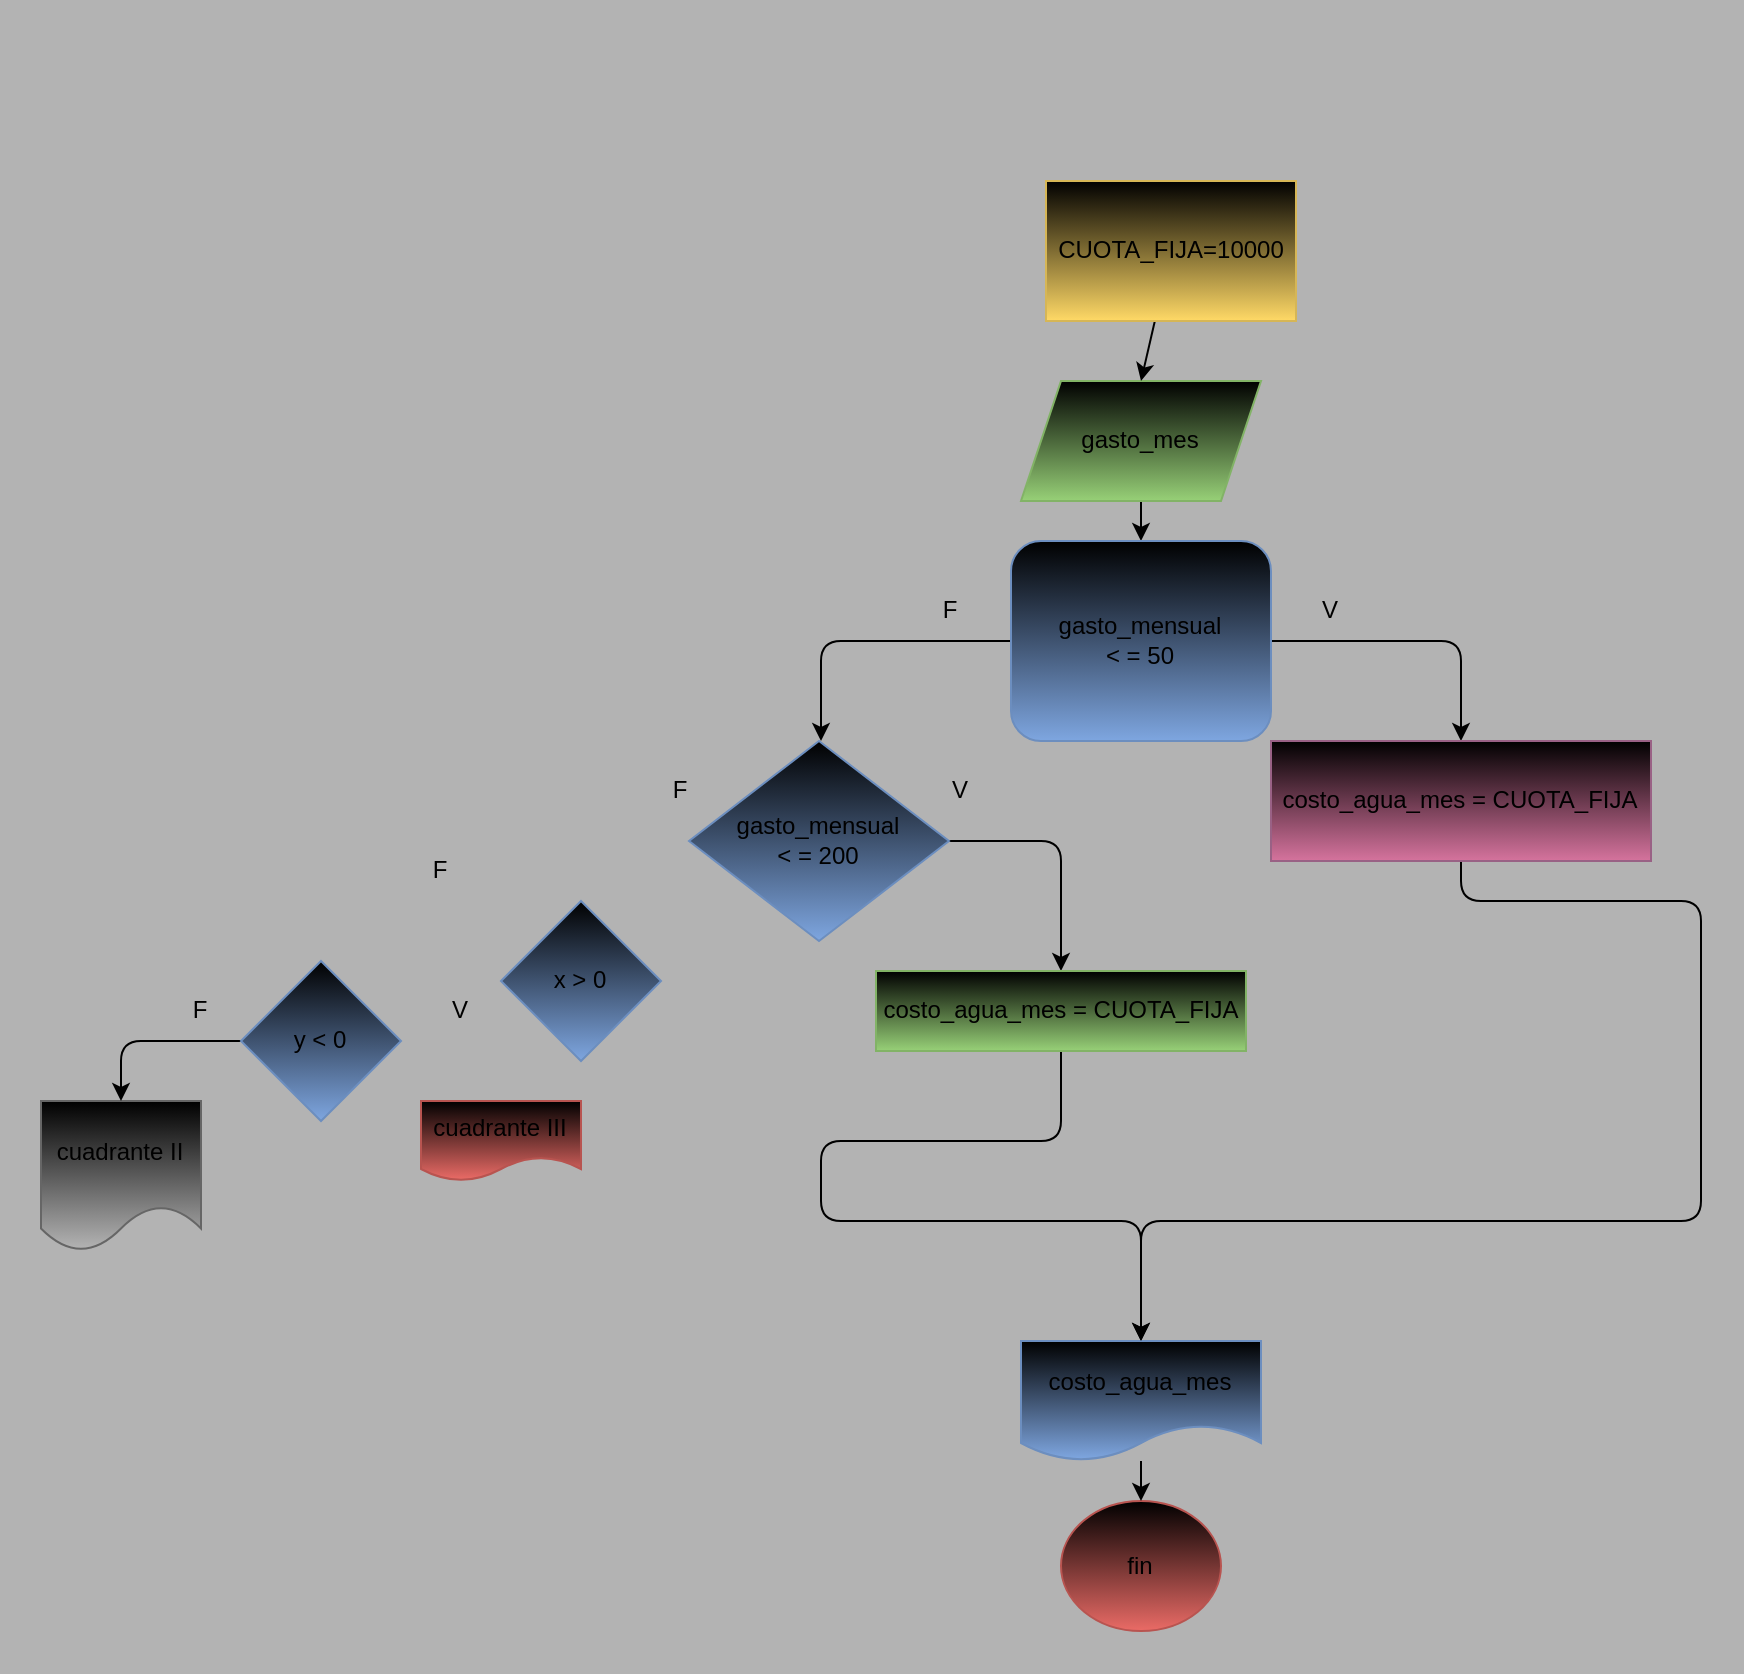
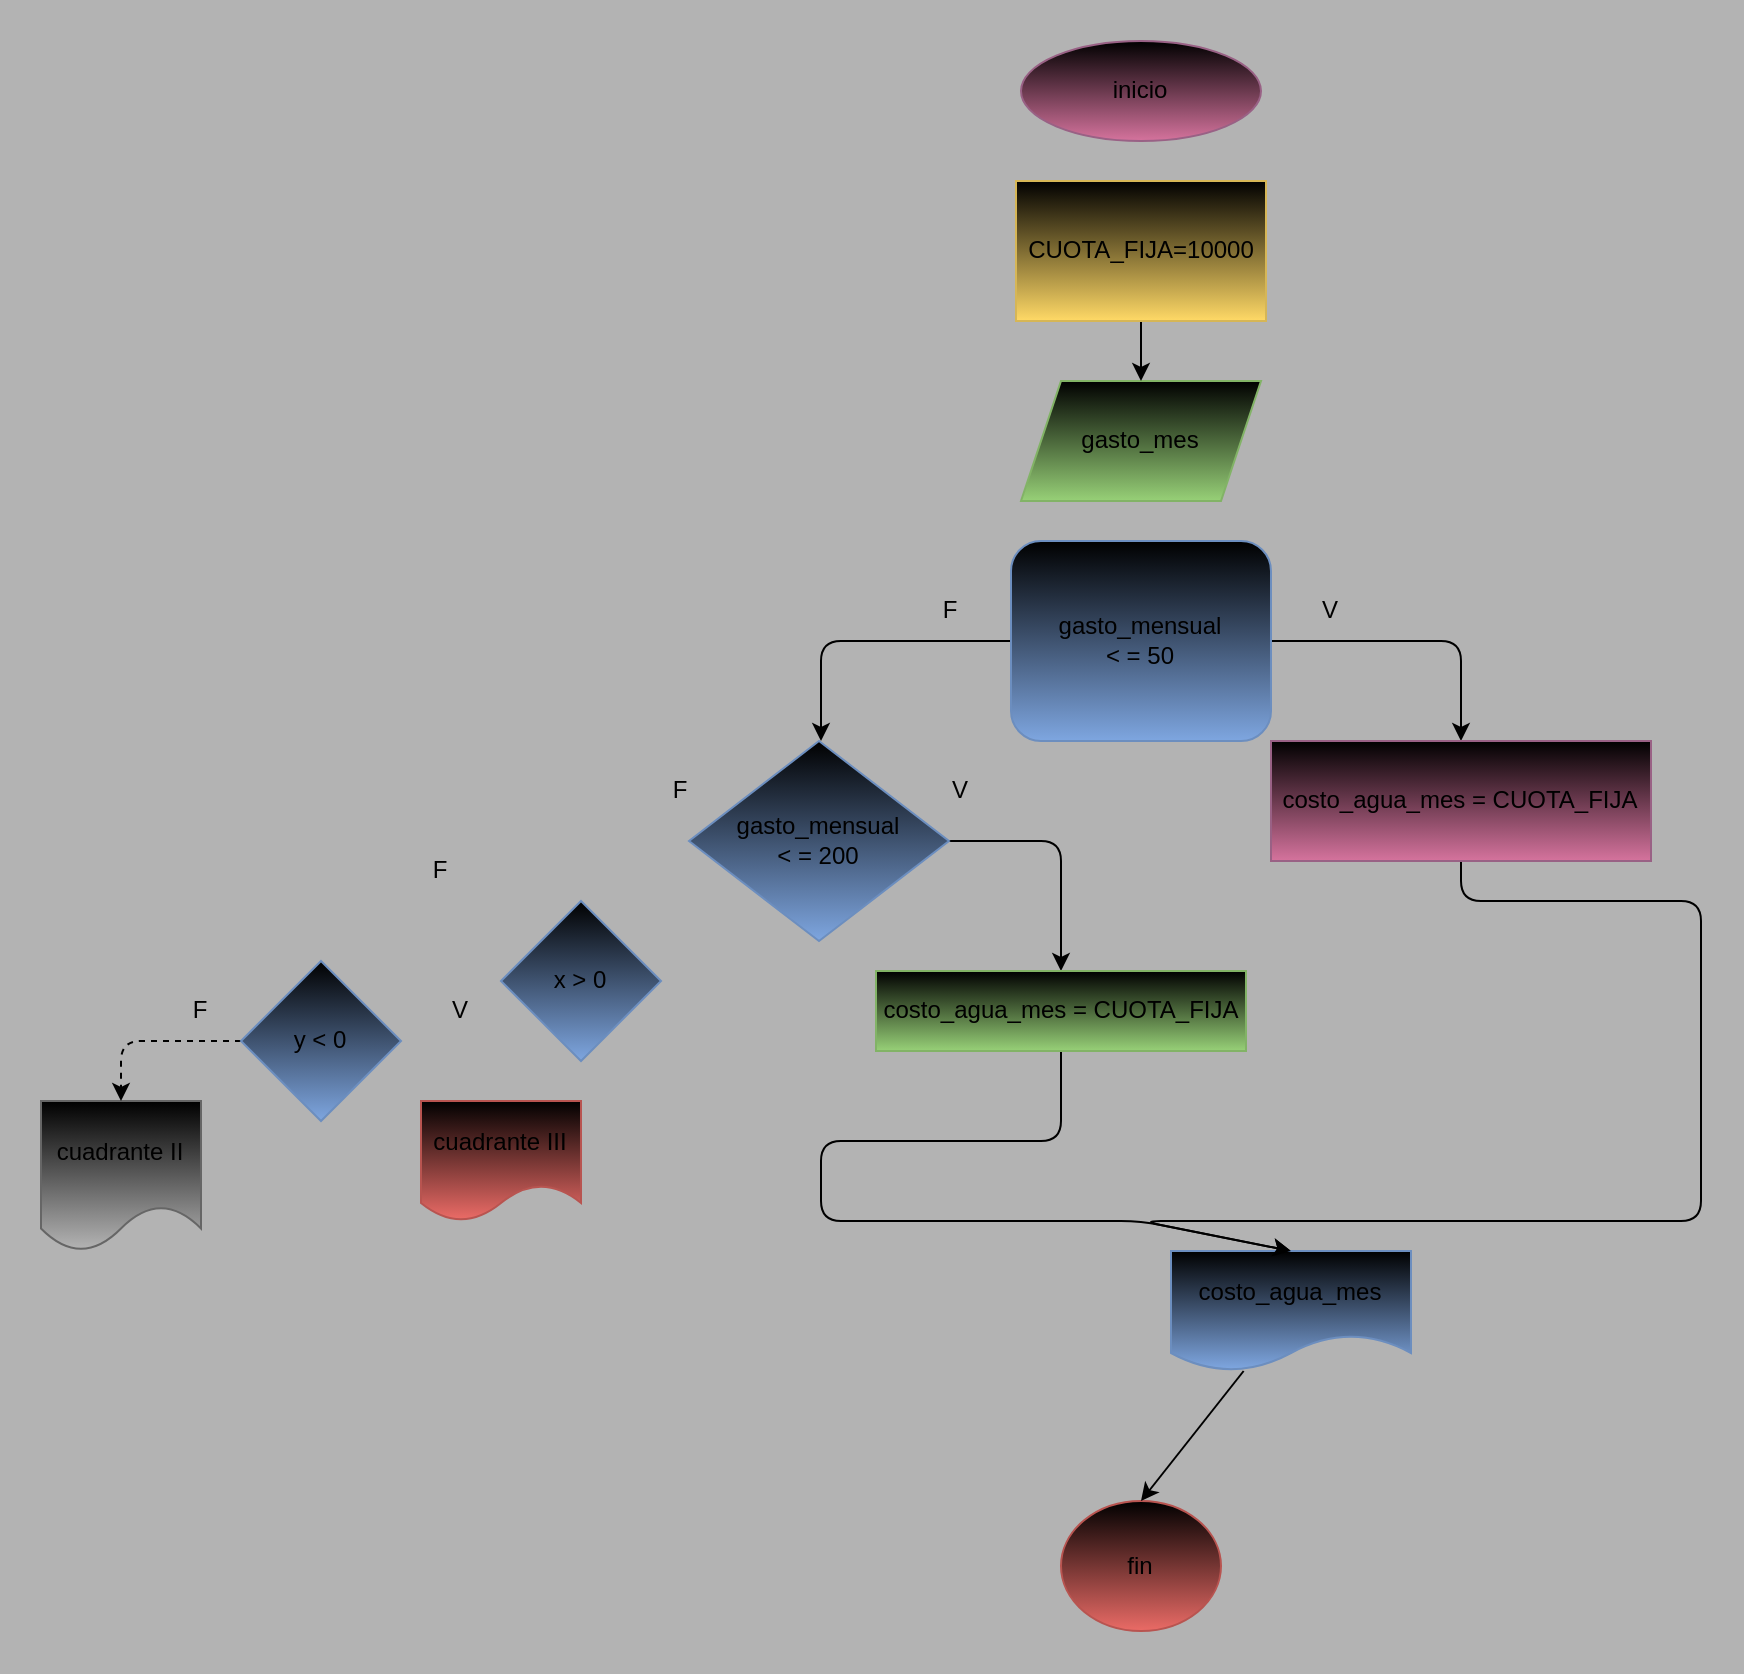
node "inicio": added
node "CUOTA_FIJA=10000": moved (1171, 251) -> (1141, 251)
edge "gasto_mes" -> "gasto_mensual < = 50": removed
edge "y < 0" -> "cuadrante II": style solid -> dashed
node "cuadrante III": size 160x80 -> 160x120
node "costo_agua_mes": moved (1141, 1401) -> (1291, 1311)
